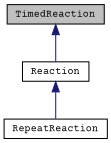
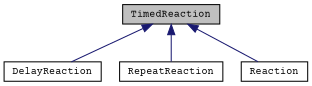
node "DelayReaction": added
edge "RepeatReaction" -> "Reaction": now "RepeatReaction" -> "TimedReaction"
